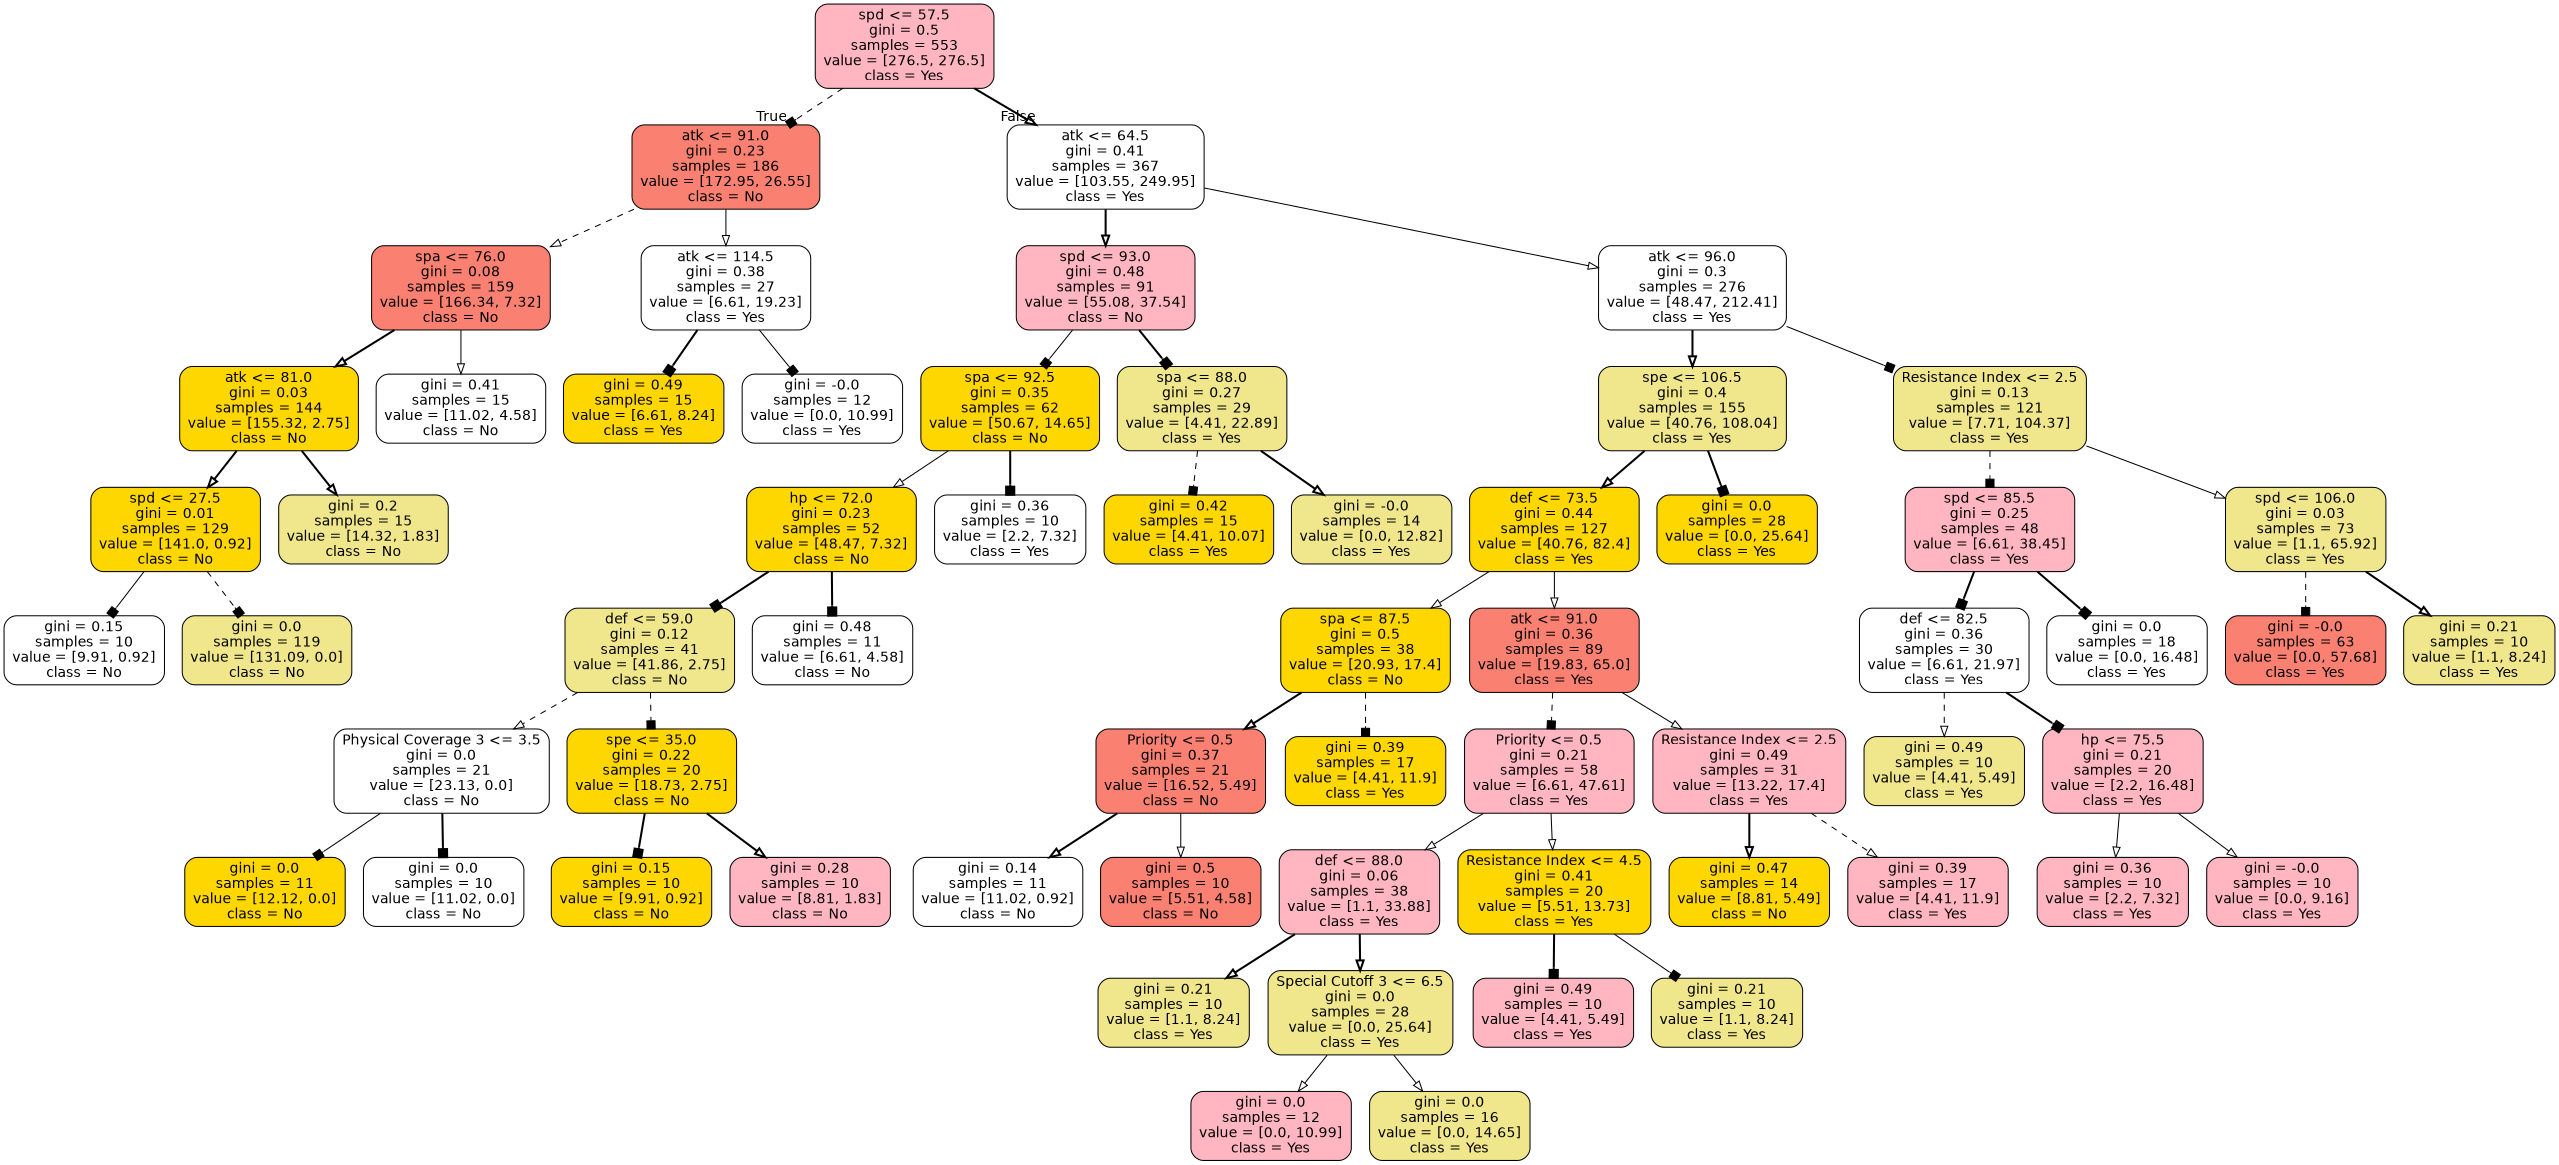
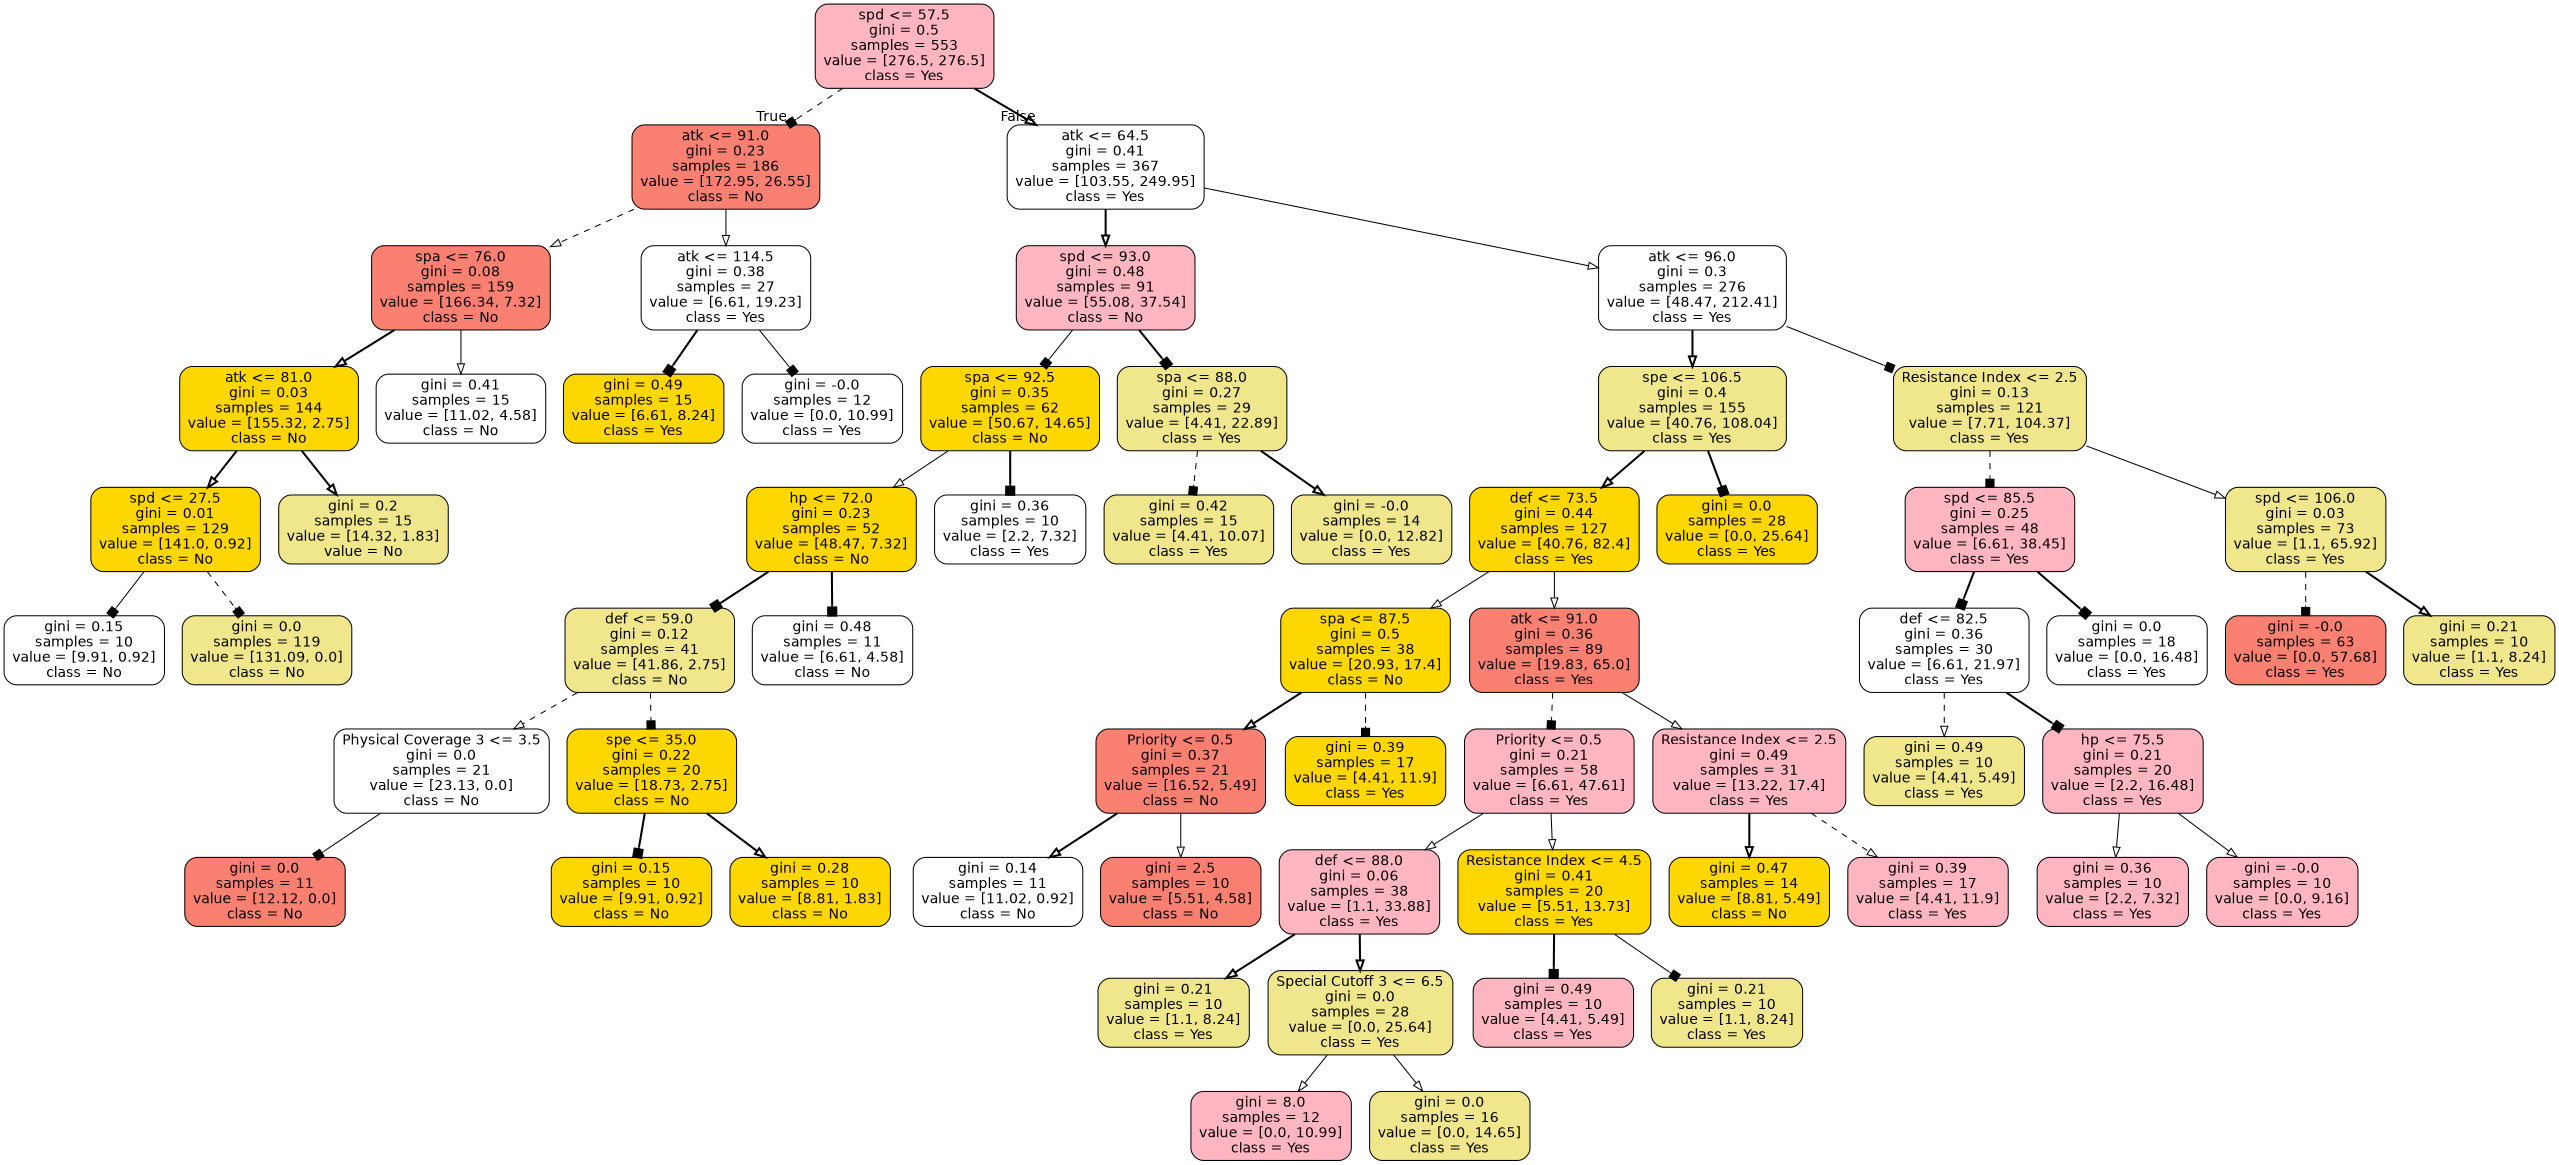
node "gini = 0.2 samples = 15 value = [14.32, 1.83] class = No": label "gini = 0.2 samples = 15 value = [14.32, 1.83] class = No" -> "gini = 0.2 samples = 15 value = [14.32, 1.83] value = No"
node "gini = 0.42 samples = 15 value = [4.41, 10.07] class = Yes": fillcolor gold -> khaki
node "gini = 0.0 samples = 11 value = [12.12, 0.0] class = No": fillcolor gold -> salmon
node "gini = 0.0 samples = 10 value = [11.02, 0.0] class = No": removed
node "gini = 0.28 samples = 10 value = [8.81, 1.83] class = No": fillcolor lightpink -> gold
node "gini = 0.5 samples = 10 value = [5.51, 4.58] class = No": label "gini = 0.5 samples = 10 value = [5.51, 4.58] class = No" -> "gini = 2.5 samples = 10 value = [5.51, 4.58] class = No"
node "gini = 0.0 samples = 12 value = [0.0, 10.99] class = Yes": label "gini = 0.0 samples = 12 value = [0.0, 10.99] class = Yes" -> "gini = 8.0 samples = 12 value = [0.0, 10.99] class = Yes"
